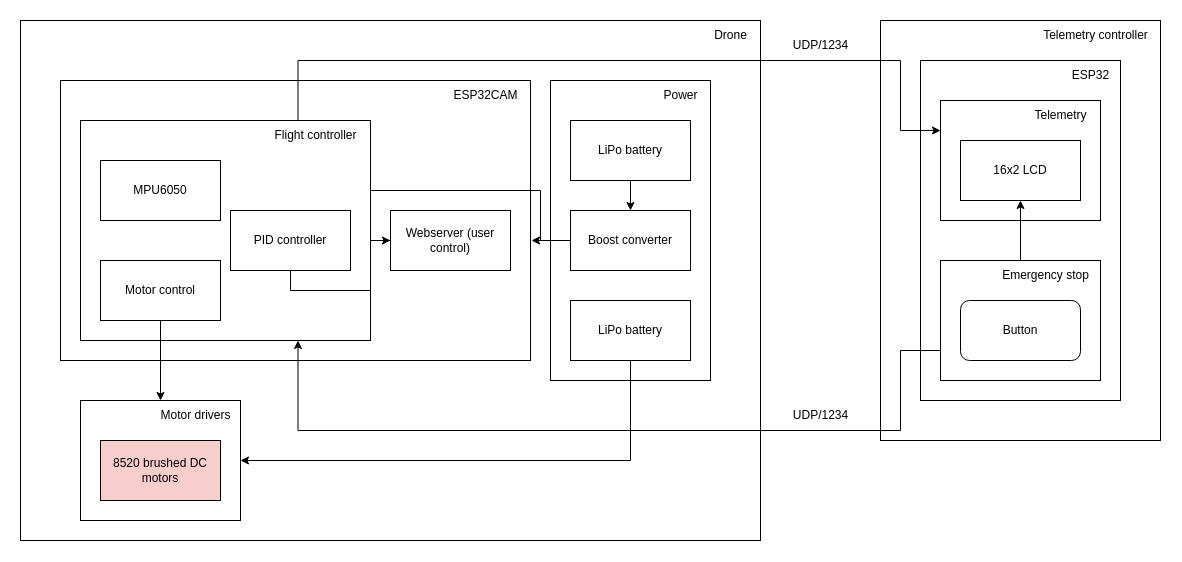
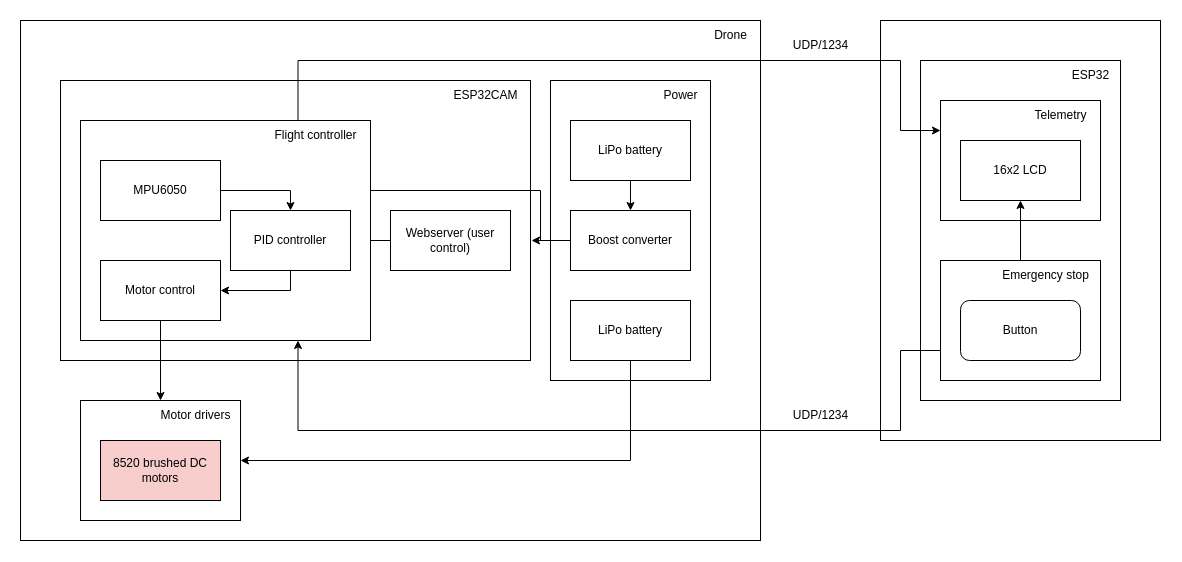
node "Telemetry controller": removed
edge "MPU6050" -> "PID controller": added
edge "PID controller" -> "Webserver (user control)": now "PID controller" -> "Motor control"
